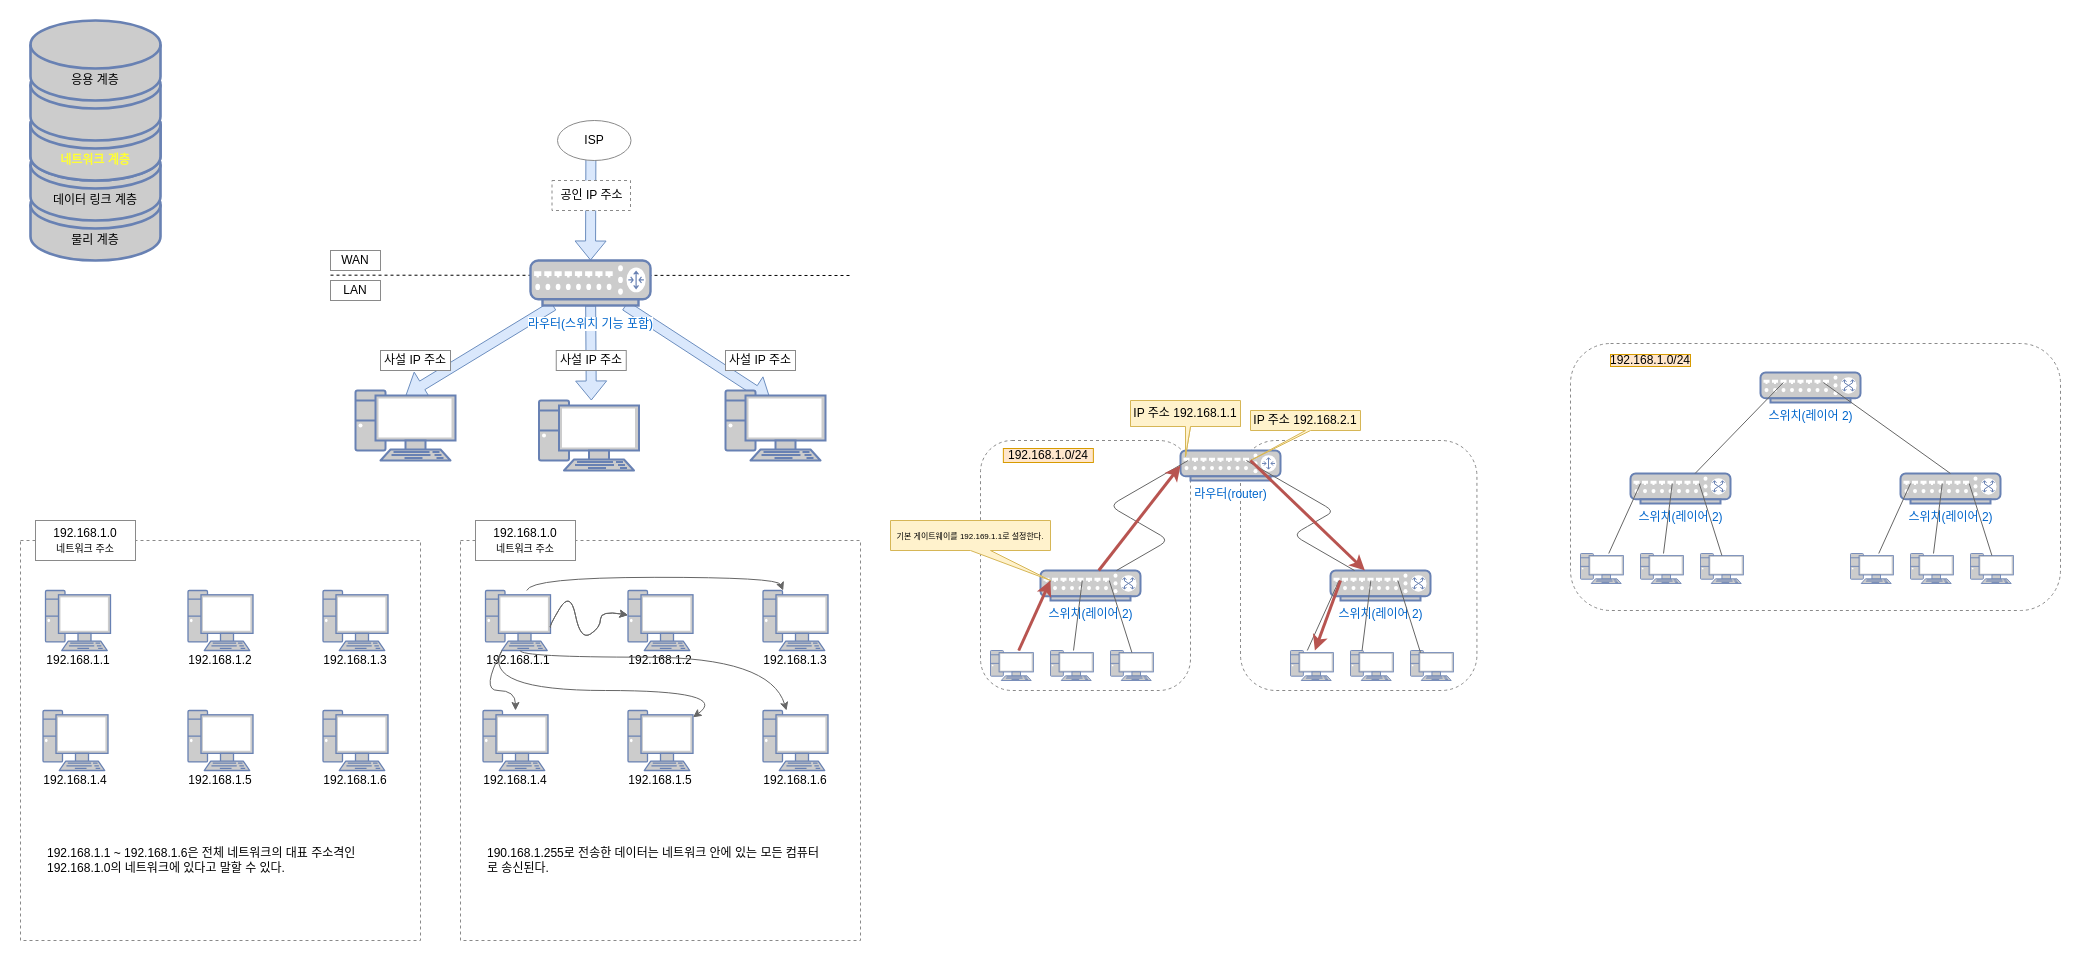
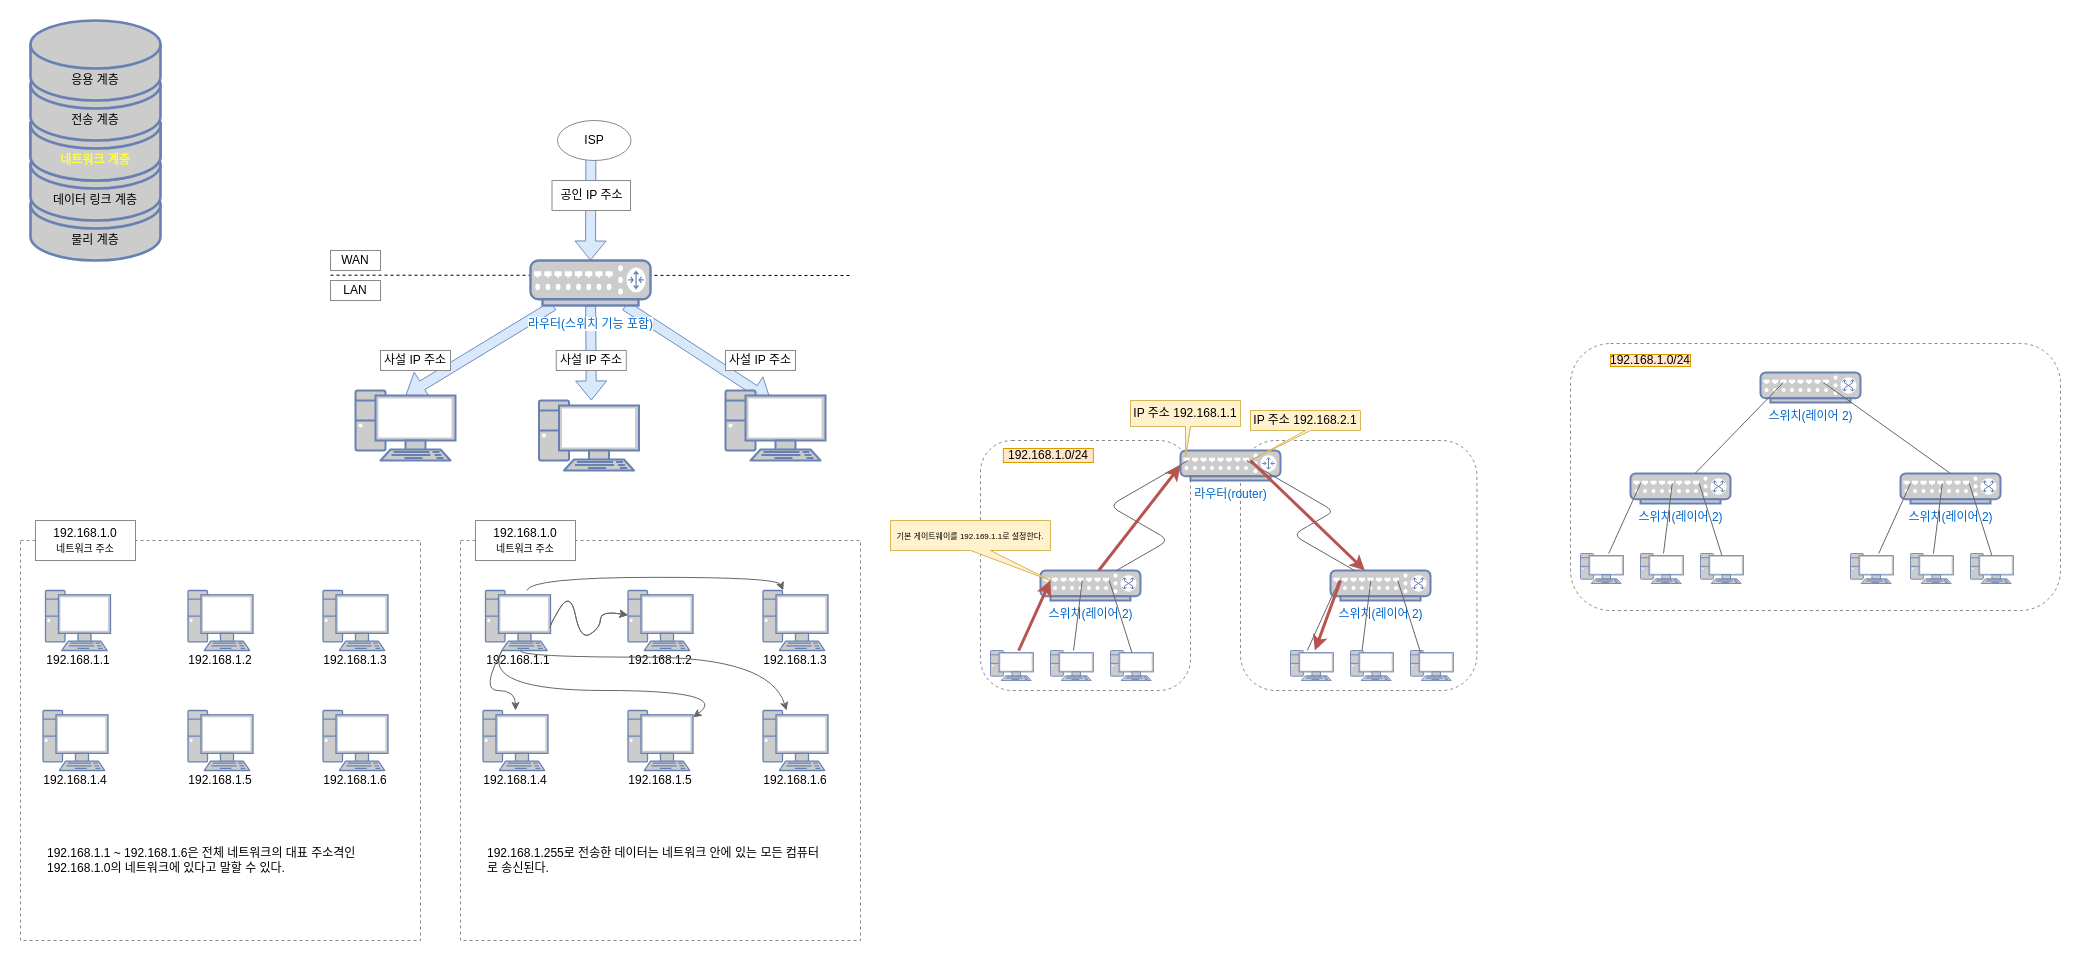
node "전송 계층": added
node "공인 IP 주소": style dashed -> solid
node "190.168.1.255로 전송한 데이터는 네트워크 안에 있는 모든 컴퓨터로 송신된다.": label "190.168.1.255로 전송한 데이터는 네트워크 안에 있는 모든 컴퓨터로 송신된다." -> "192.168.1.255로 전송한 데이터는 네트워크 안에 있는 모든 컴퓨터로 송신된다."
